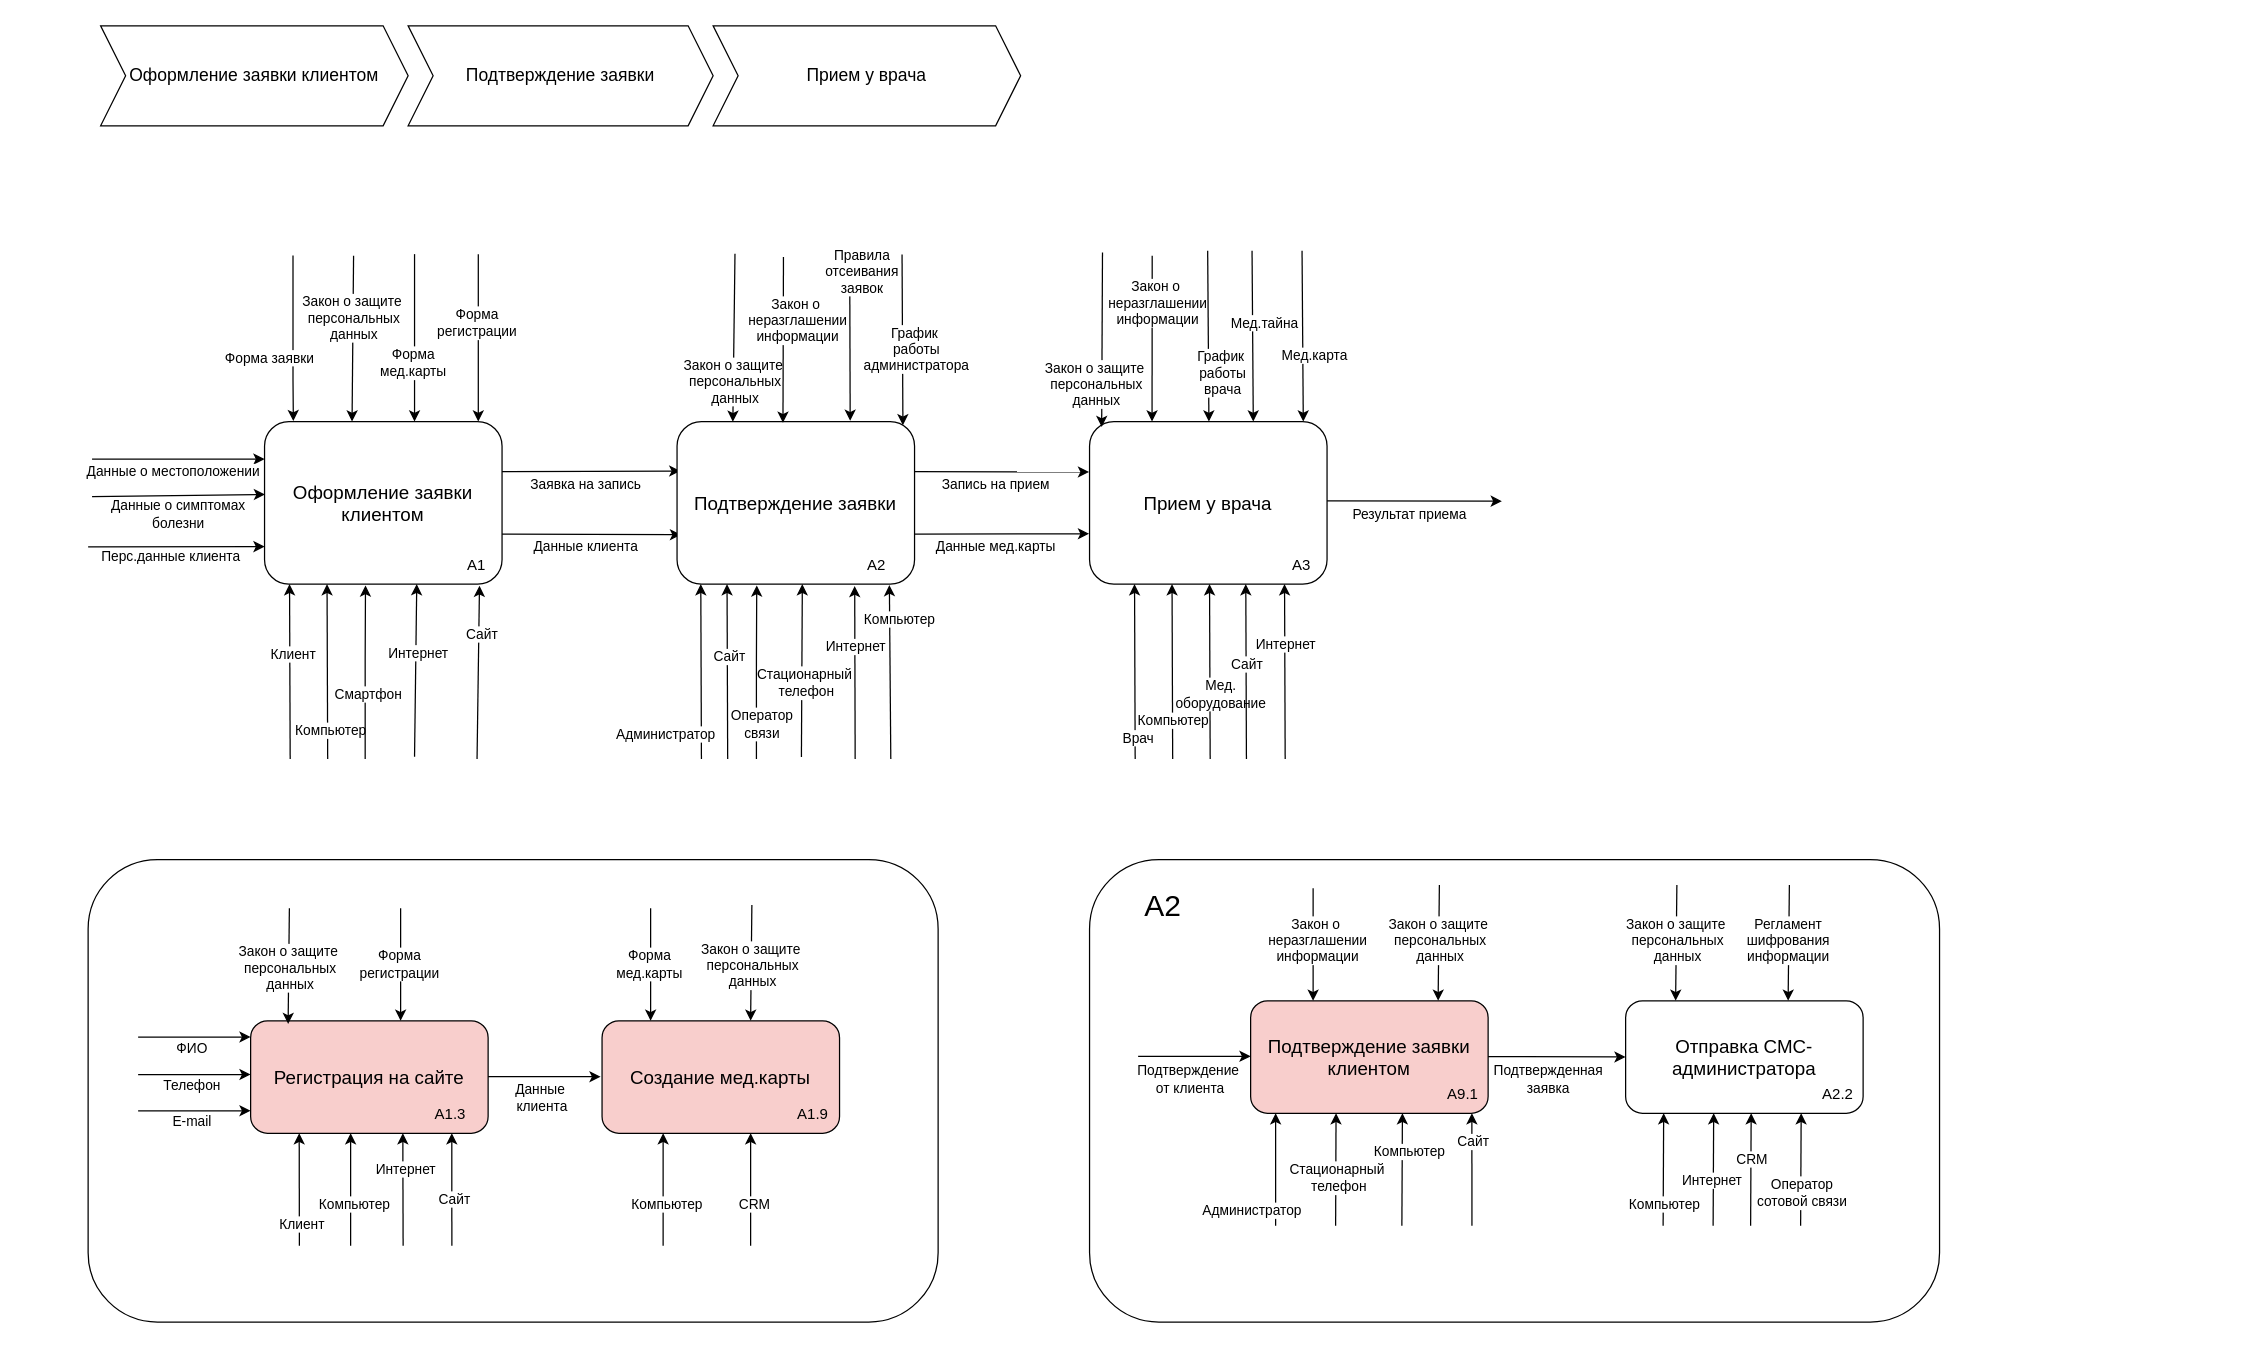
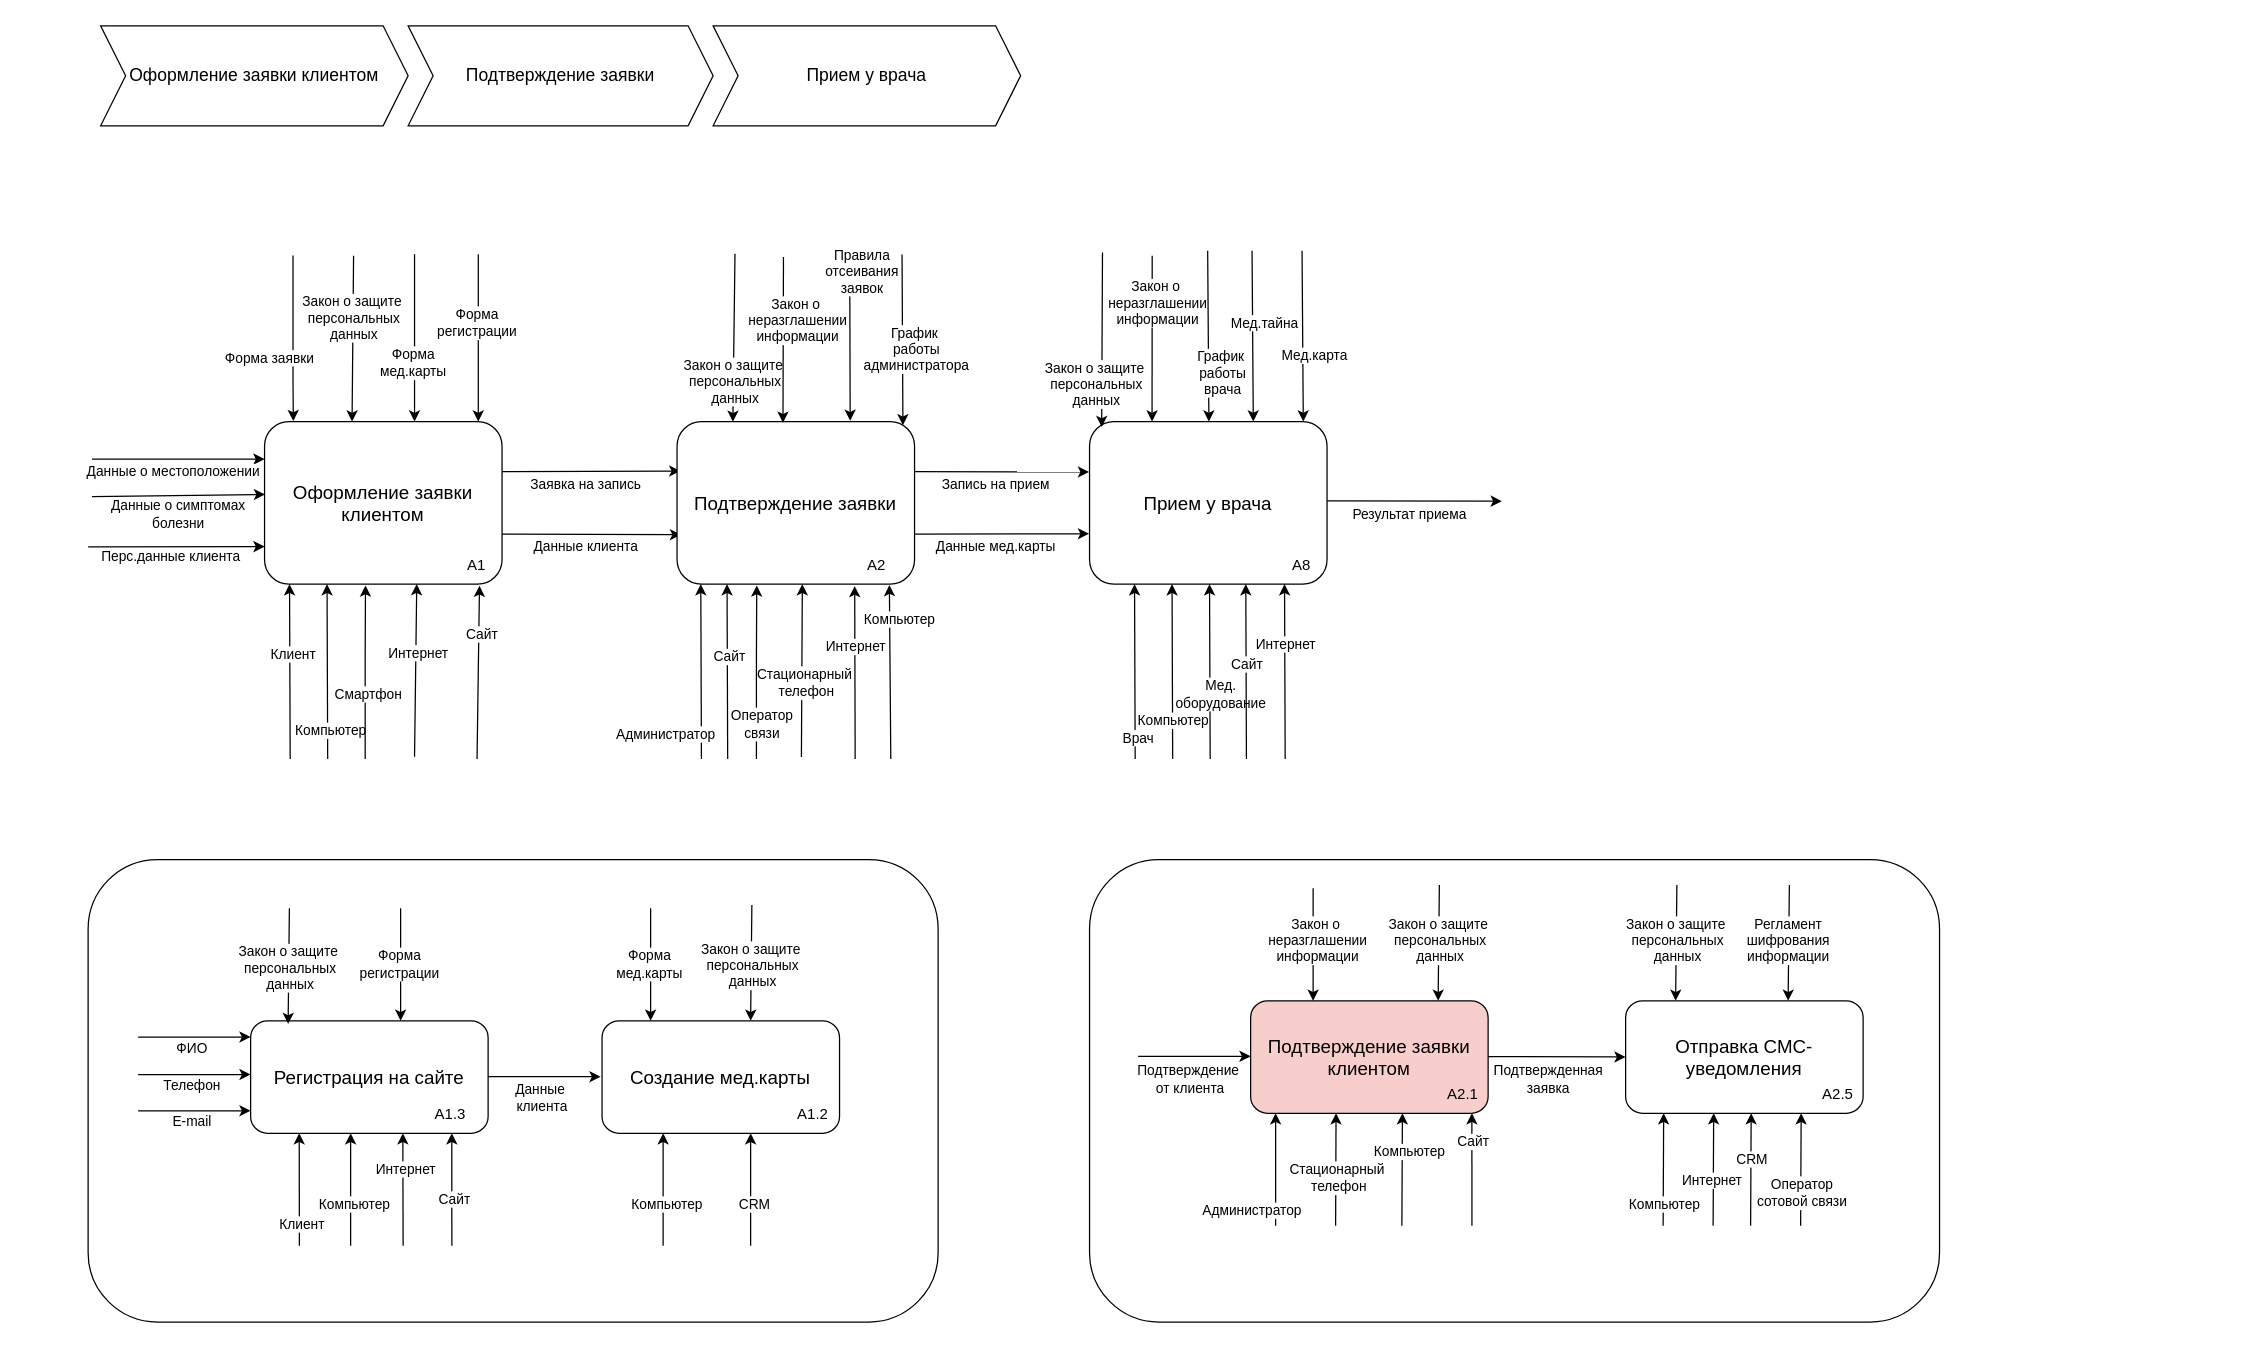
node "А3": label "А3" -> "А8"
node "A2": removed
node "Отправка СМС-администратора": label "Отправка СМС-администратора" -> "Отправка СМС-уведомления"
node "Регистрация на сайте": fillcolor #f8cecc -> #ffffff
node "Создание мед.карты": fillcolor #f8cecc -> #ffffff
node "А9.1": label "А9.1" -> "А2.1"
node "А2.2": label "А2.2" -> "А2.5"
node "А1.9": label "А1.9" -> "А1.2"
